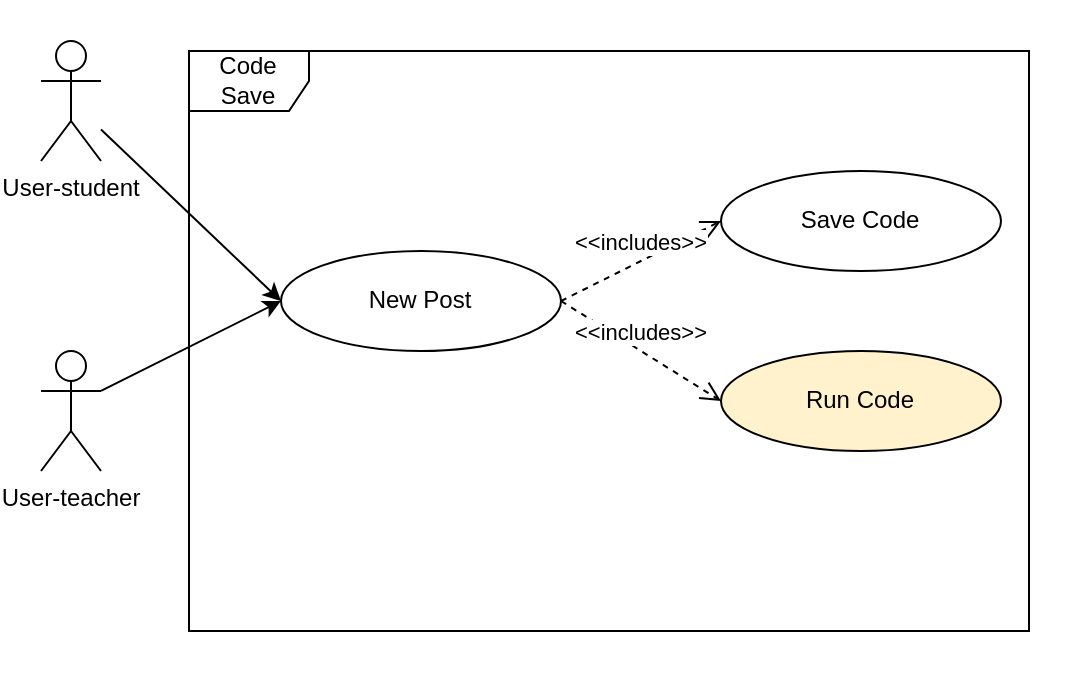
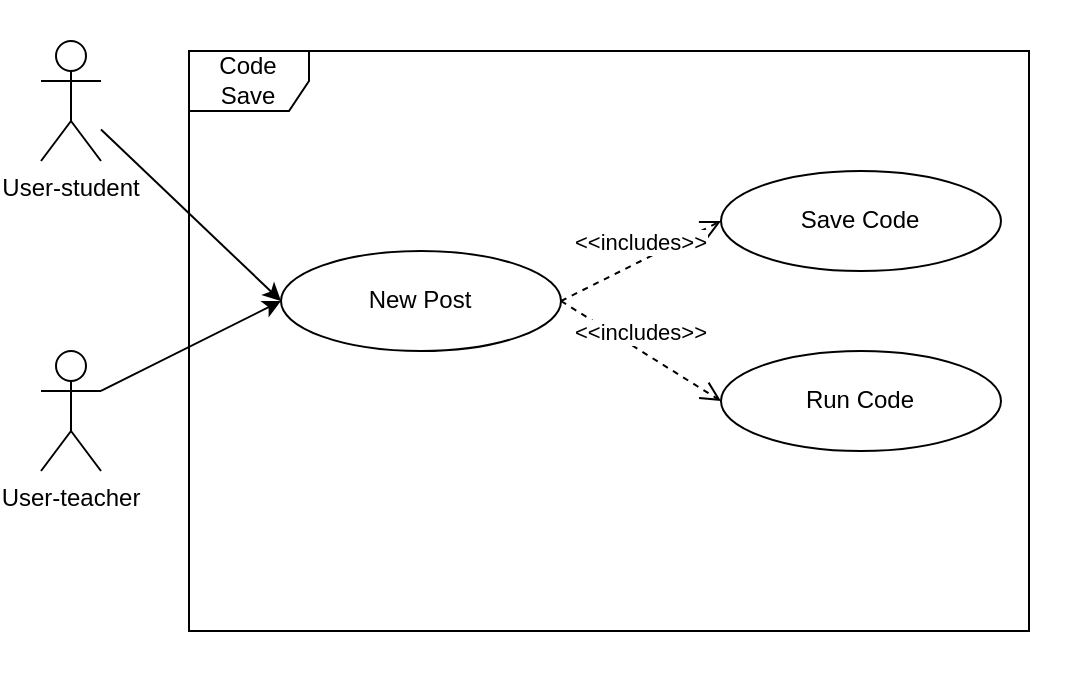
node "Run Code": fillcolor #fff2cc -> #ffffff
